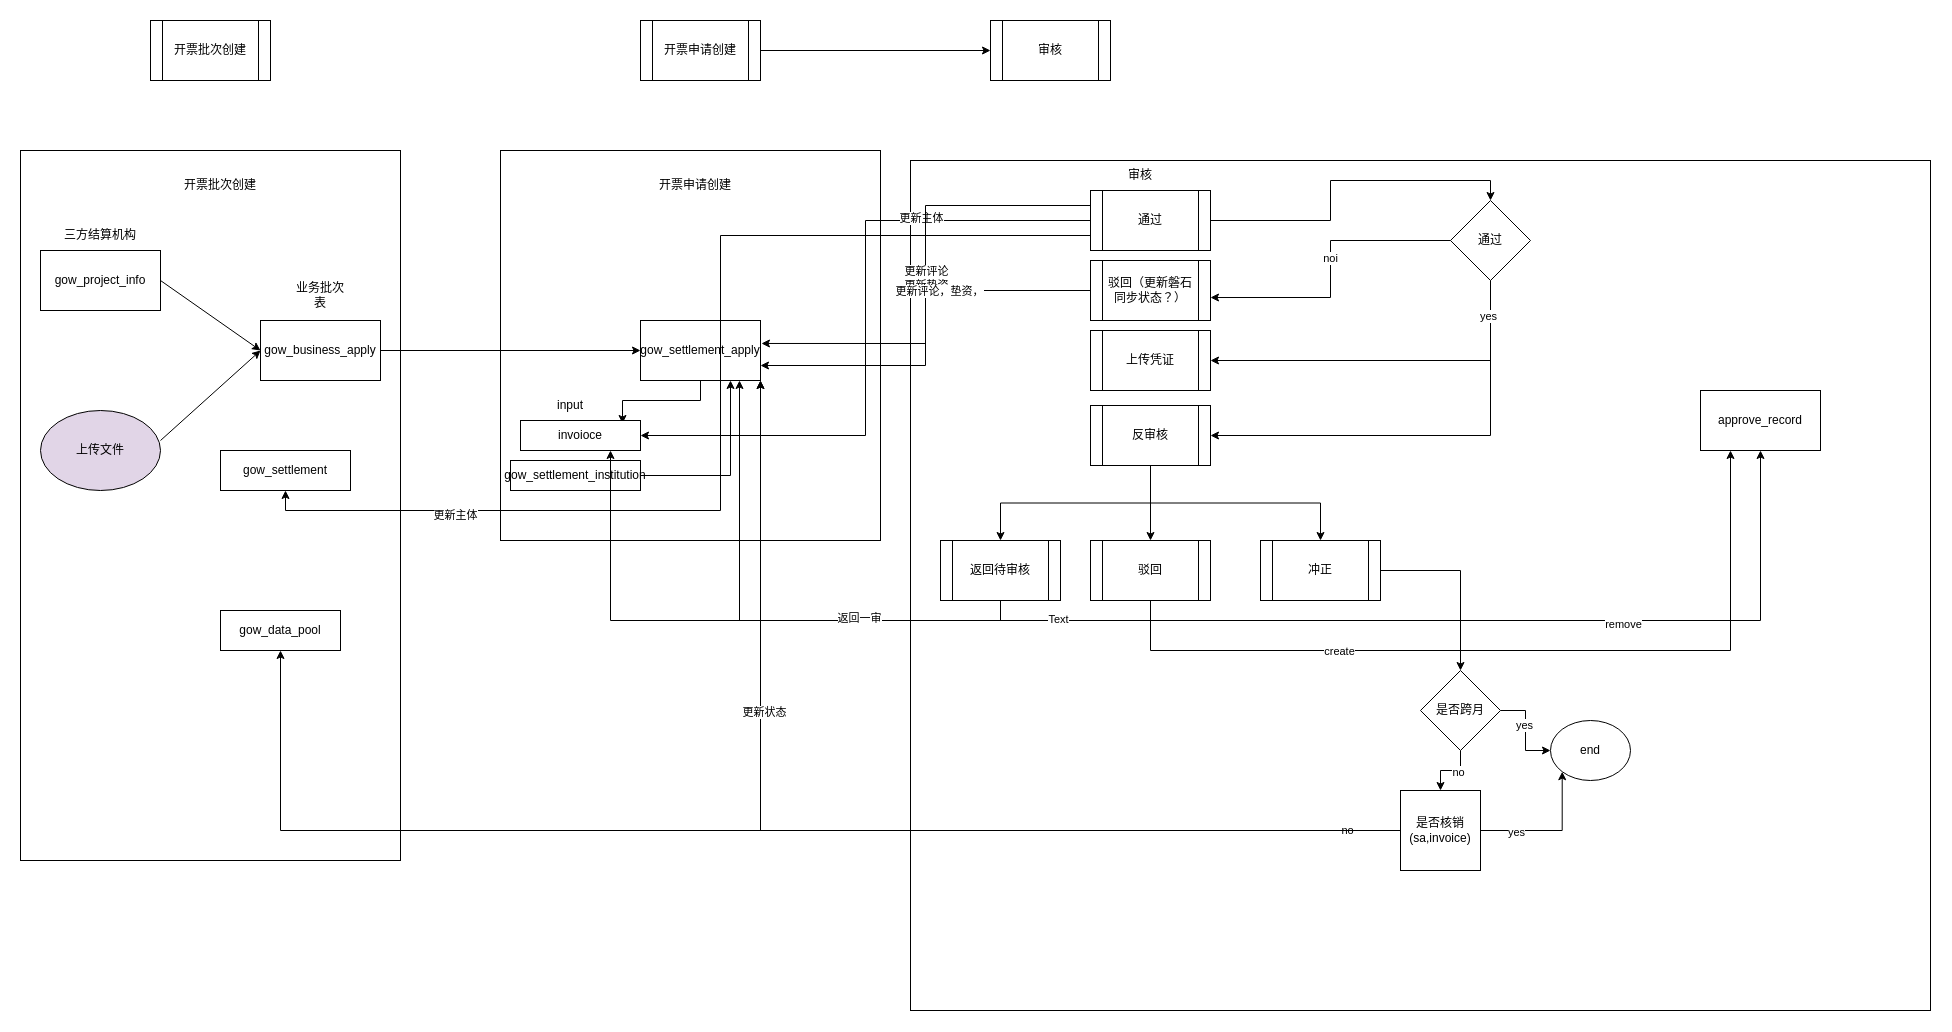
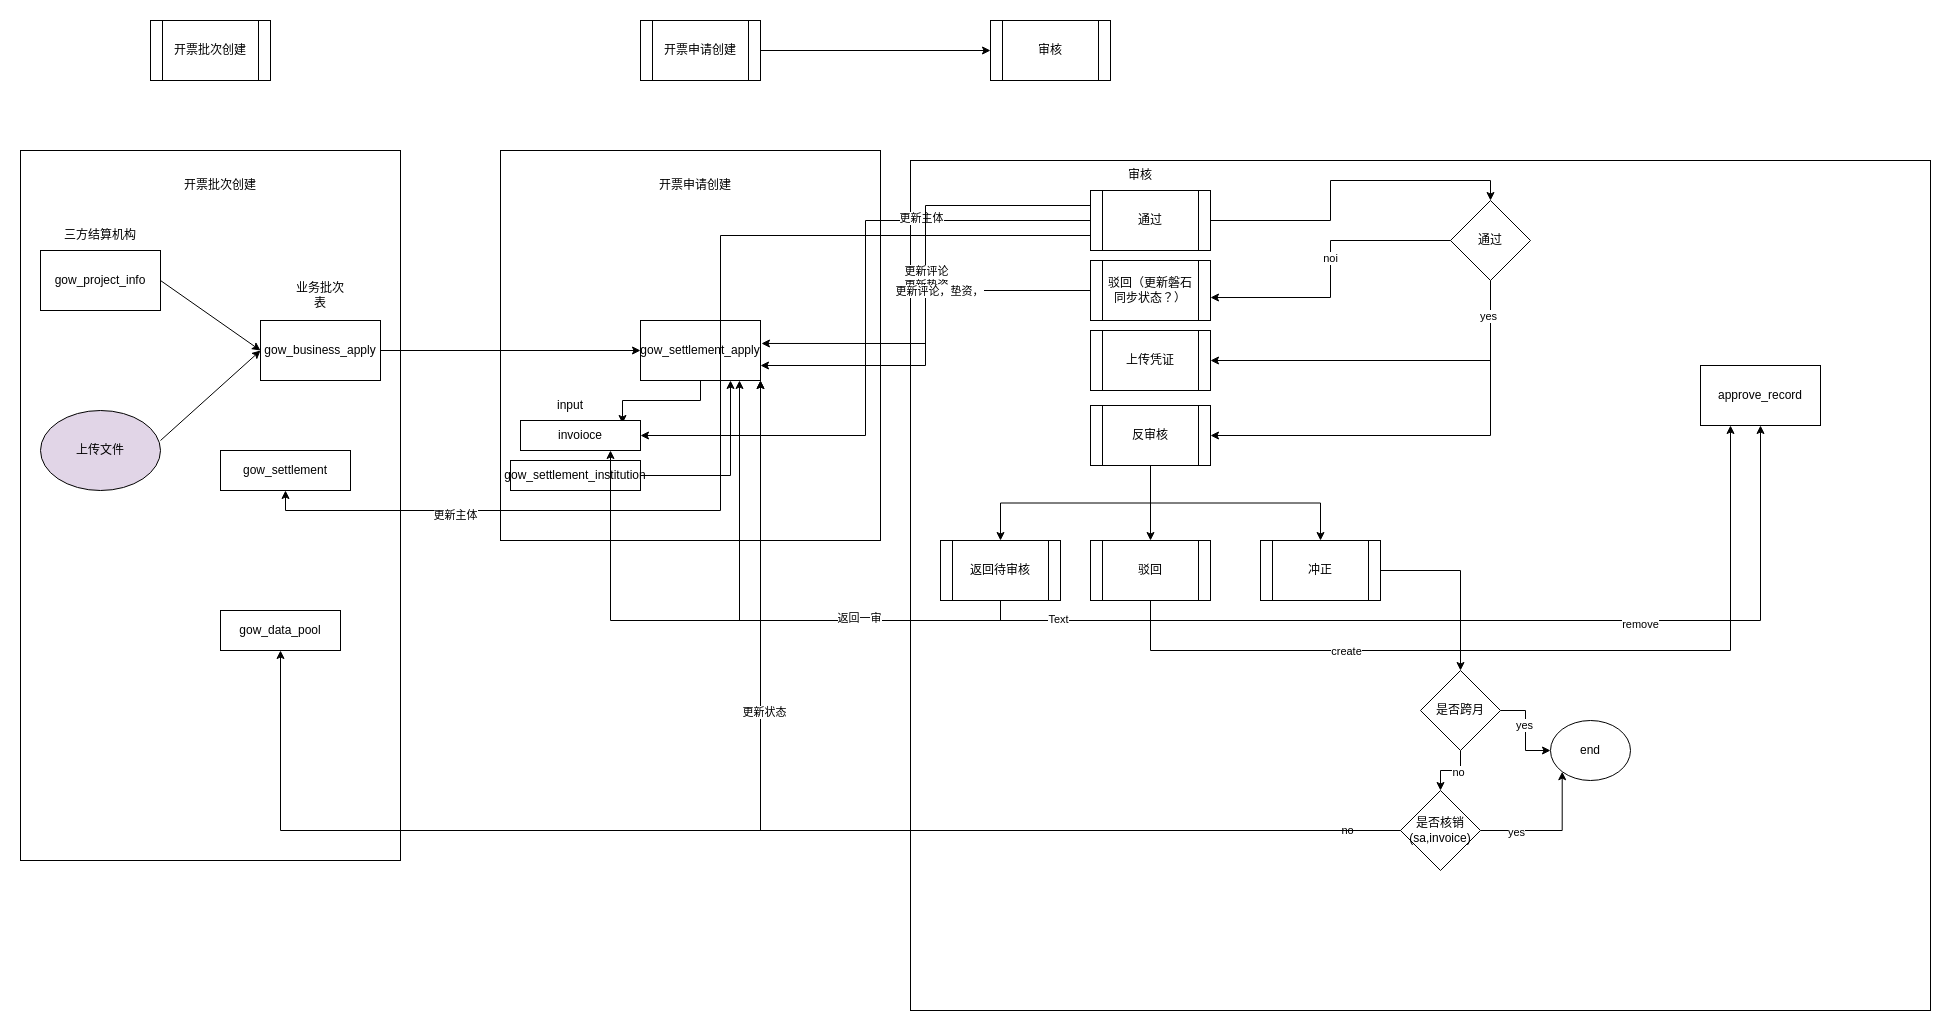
node "approve_record": moved (1761, 421) -> (1761, 396)
node "是否核销 (sa,invoice)": shape rectangle -> diamond
